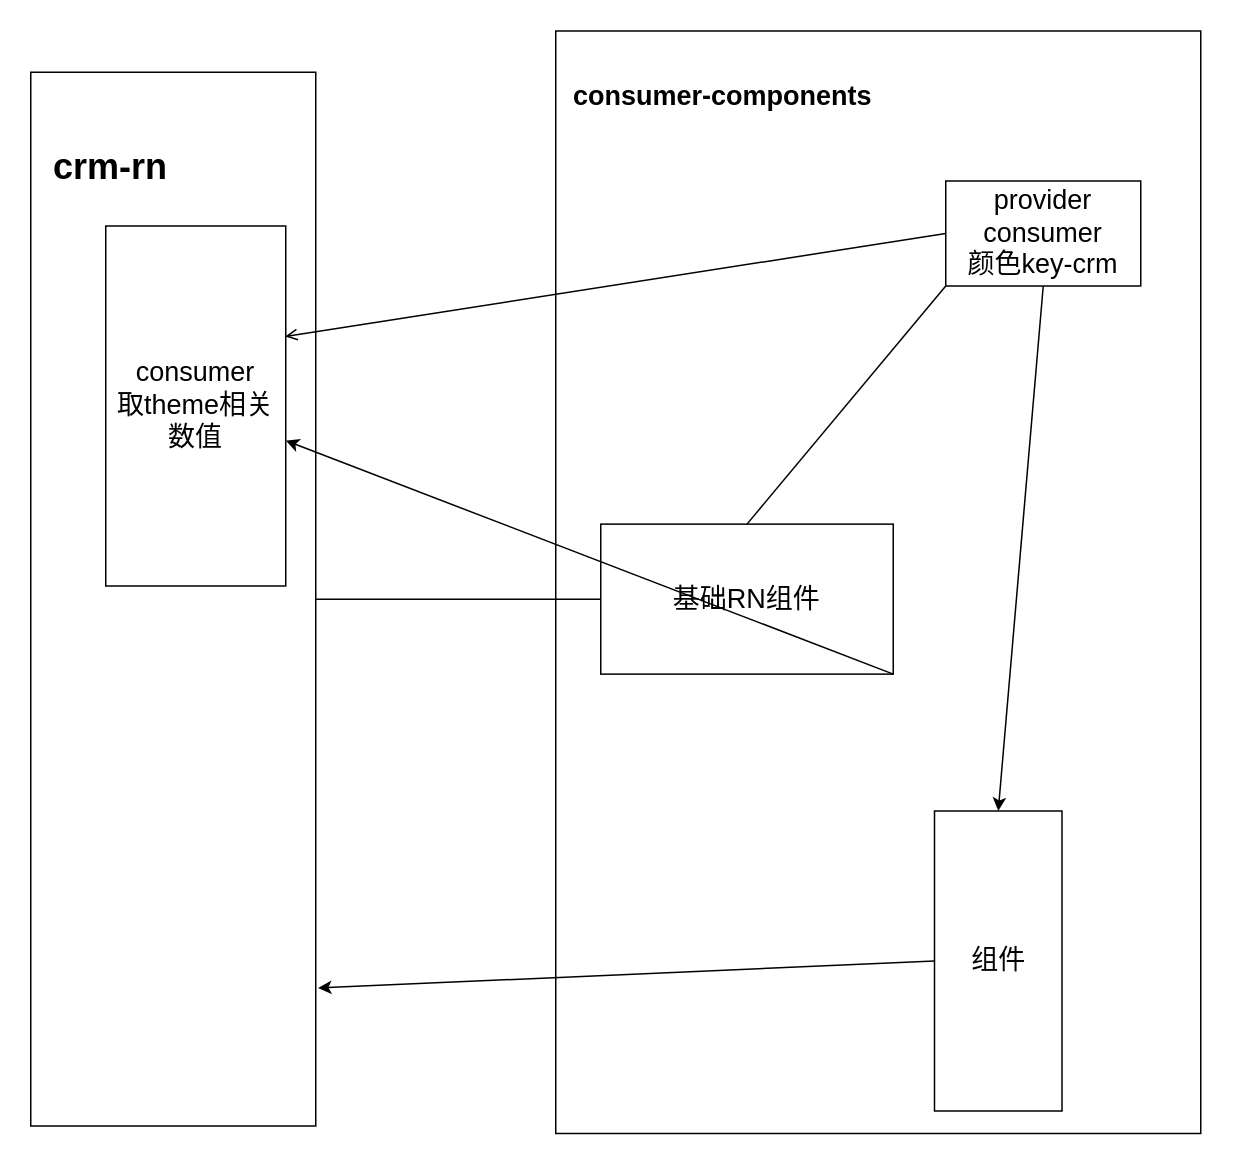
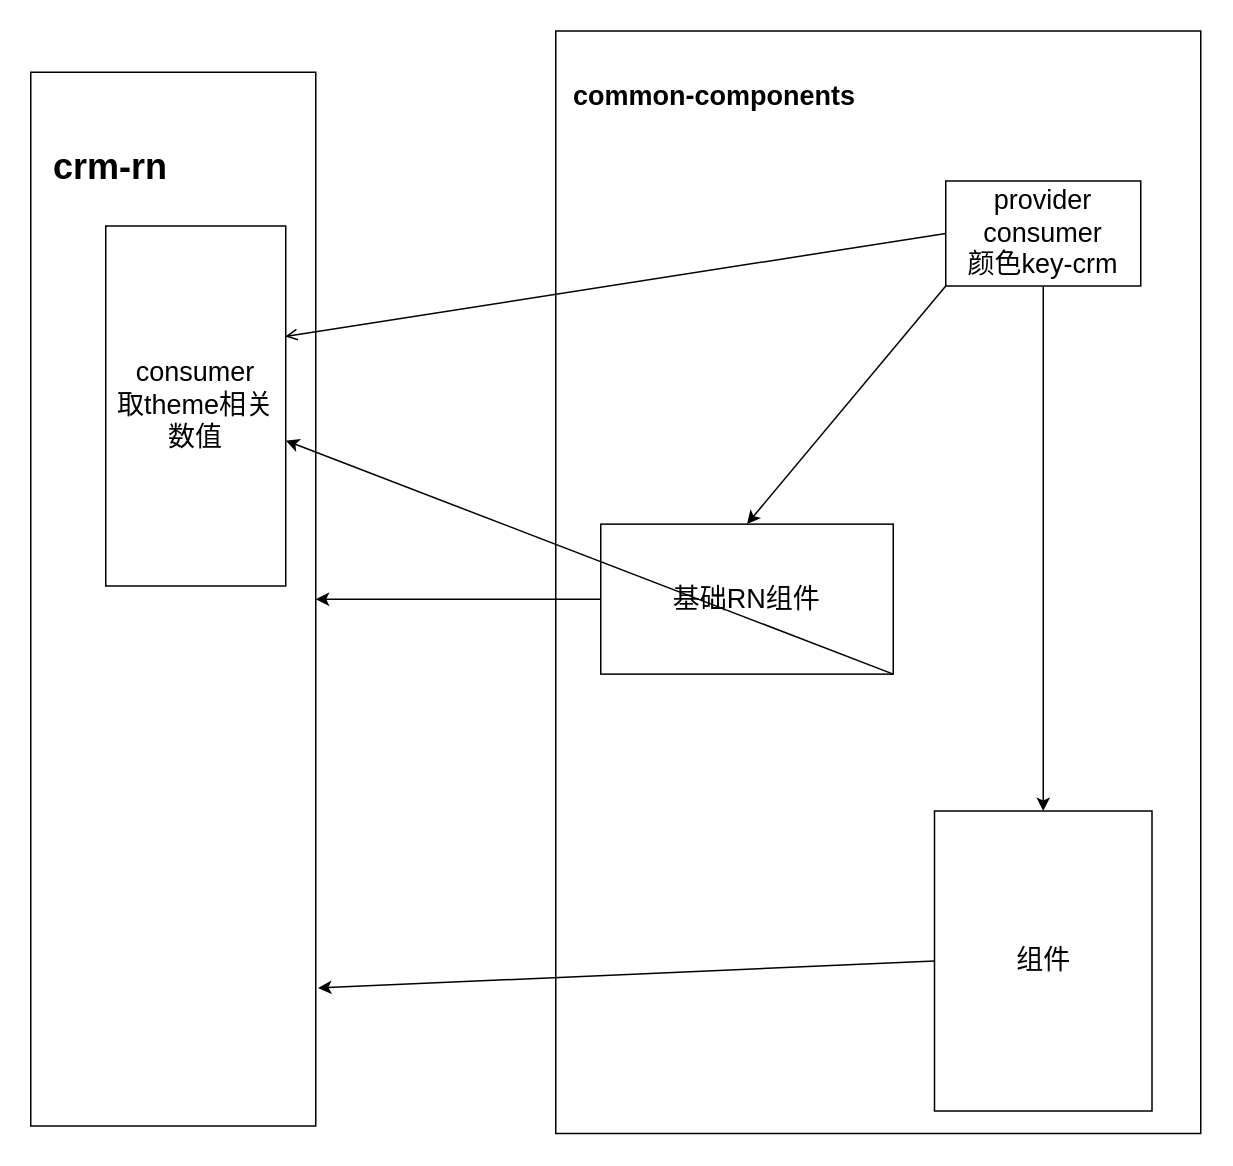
edge "provider consumer 颜色key-crm" -- "基础RN组件": arrowhead none -> classic
node "consumer-components": label "consumer-components" -> "common-components"
edge "crm-rn" -- "基础RN组件": arrowhead none -> classic
node "组件": size 128x300 -> 218x300
